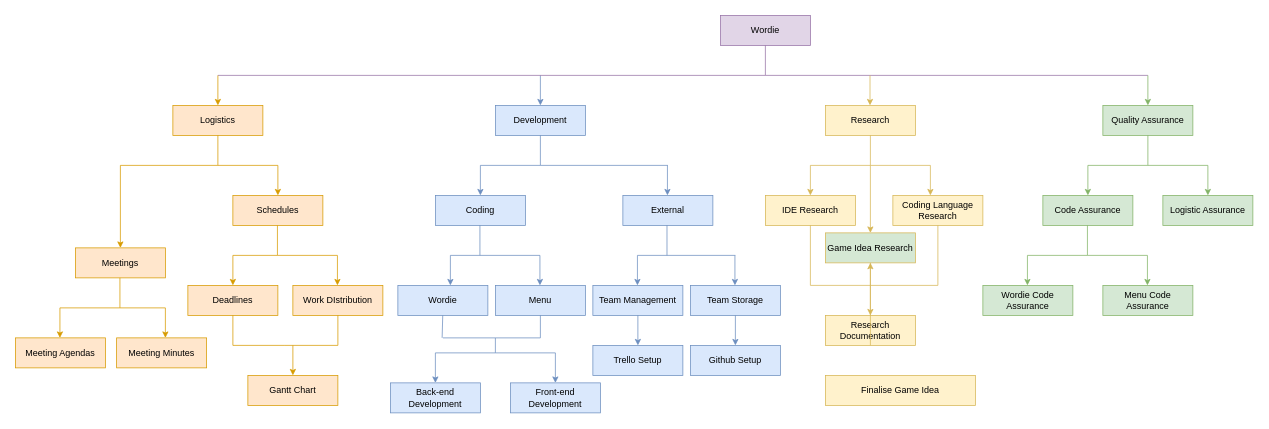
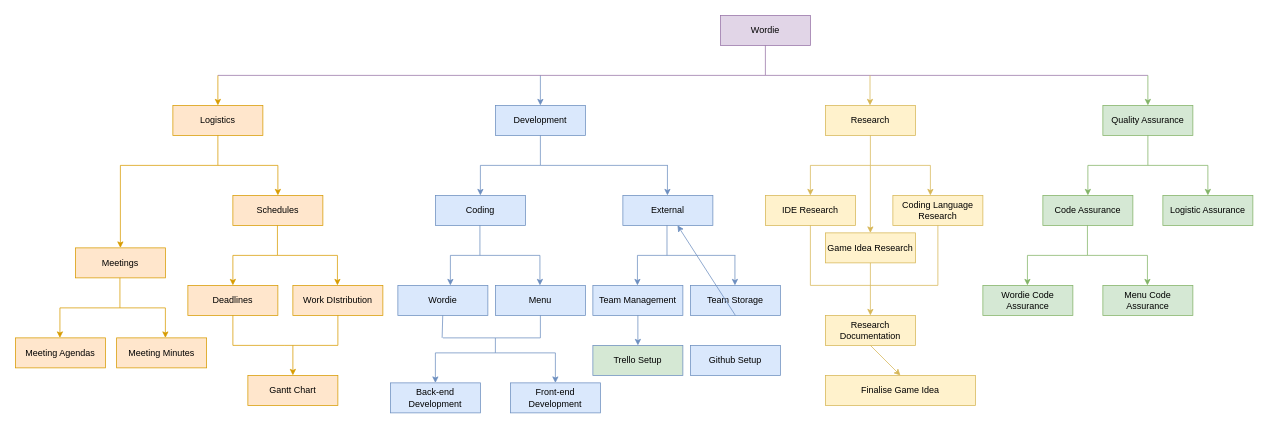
node "Game Idea Research": fillcolor #d5e8d4 -> #fff2cc
edge "Team Storage" -> "Github Setup": now "Team Storage" -> "External"
edge "Research Documentation" -> "Game Idea Research": now "Research Documentation" -> "Finalise Game Idea"
node "Trello Setup": fillcolor #dae8fc -> #d5e8d4
